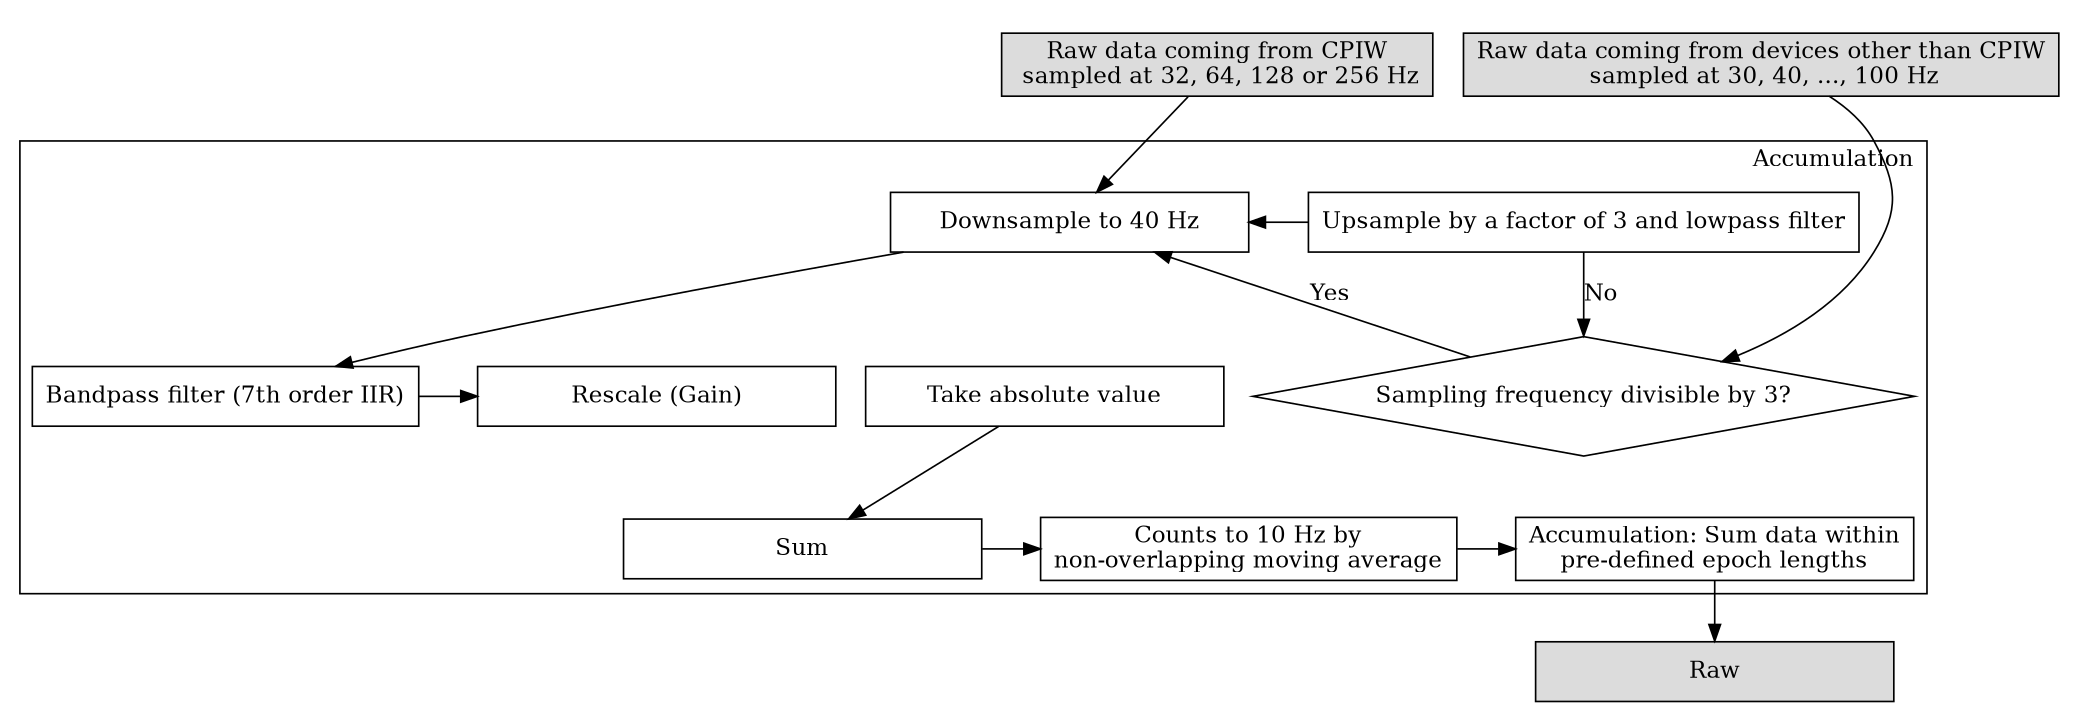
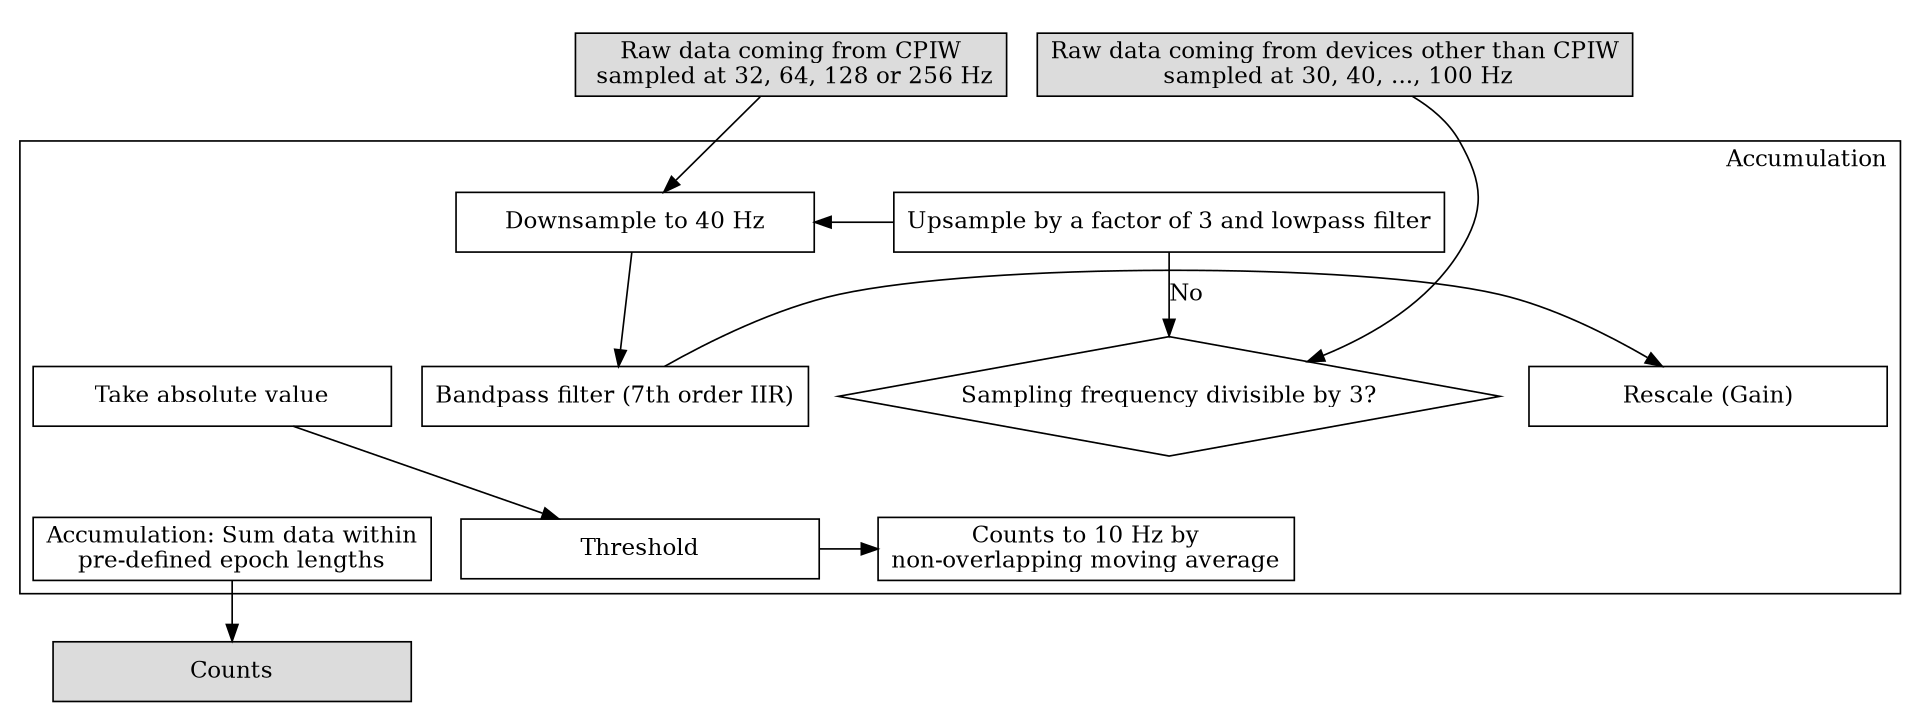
edge "Sampling frequency divisible by 3?" -> "Downsample to 40 Hz": removed, label "Yes"
node "Sum": label "Sum" -> "Threshold"
edge "Counts to 10 Hz by non-overlapping moving average" -> "Accumulation: Sum data within pre-defined epoch lengths": removed
node "Raw": label "Raw" -> "Counts"
